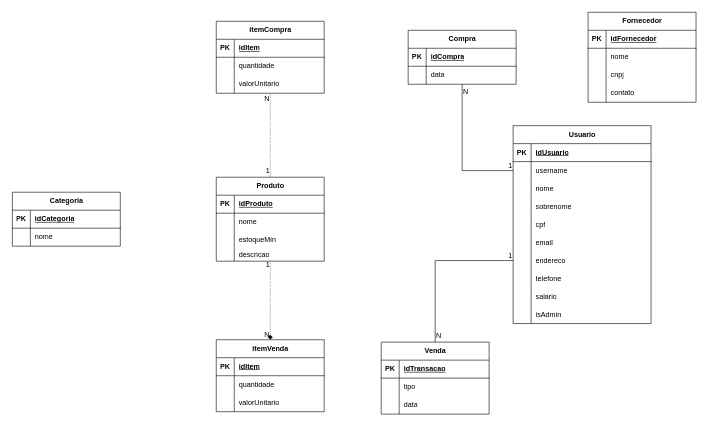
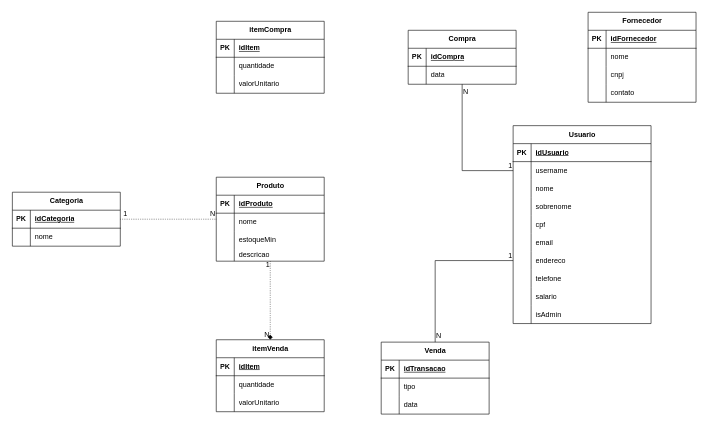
edge "itemCompra" -- "Produto": removed, labels "N", "1"
edge "Categoria" -- "Produto": added, labels "1", "N"
